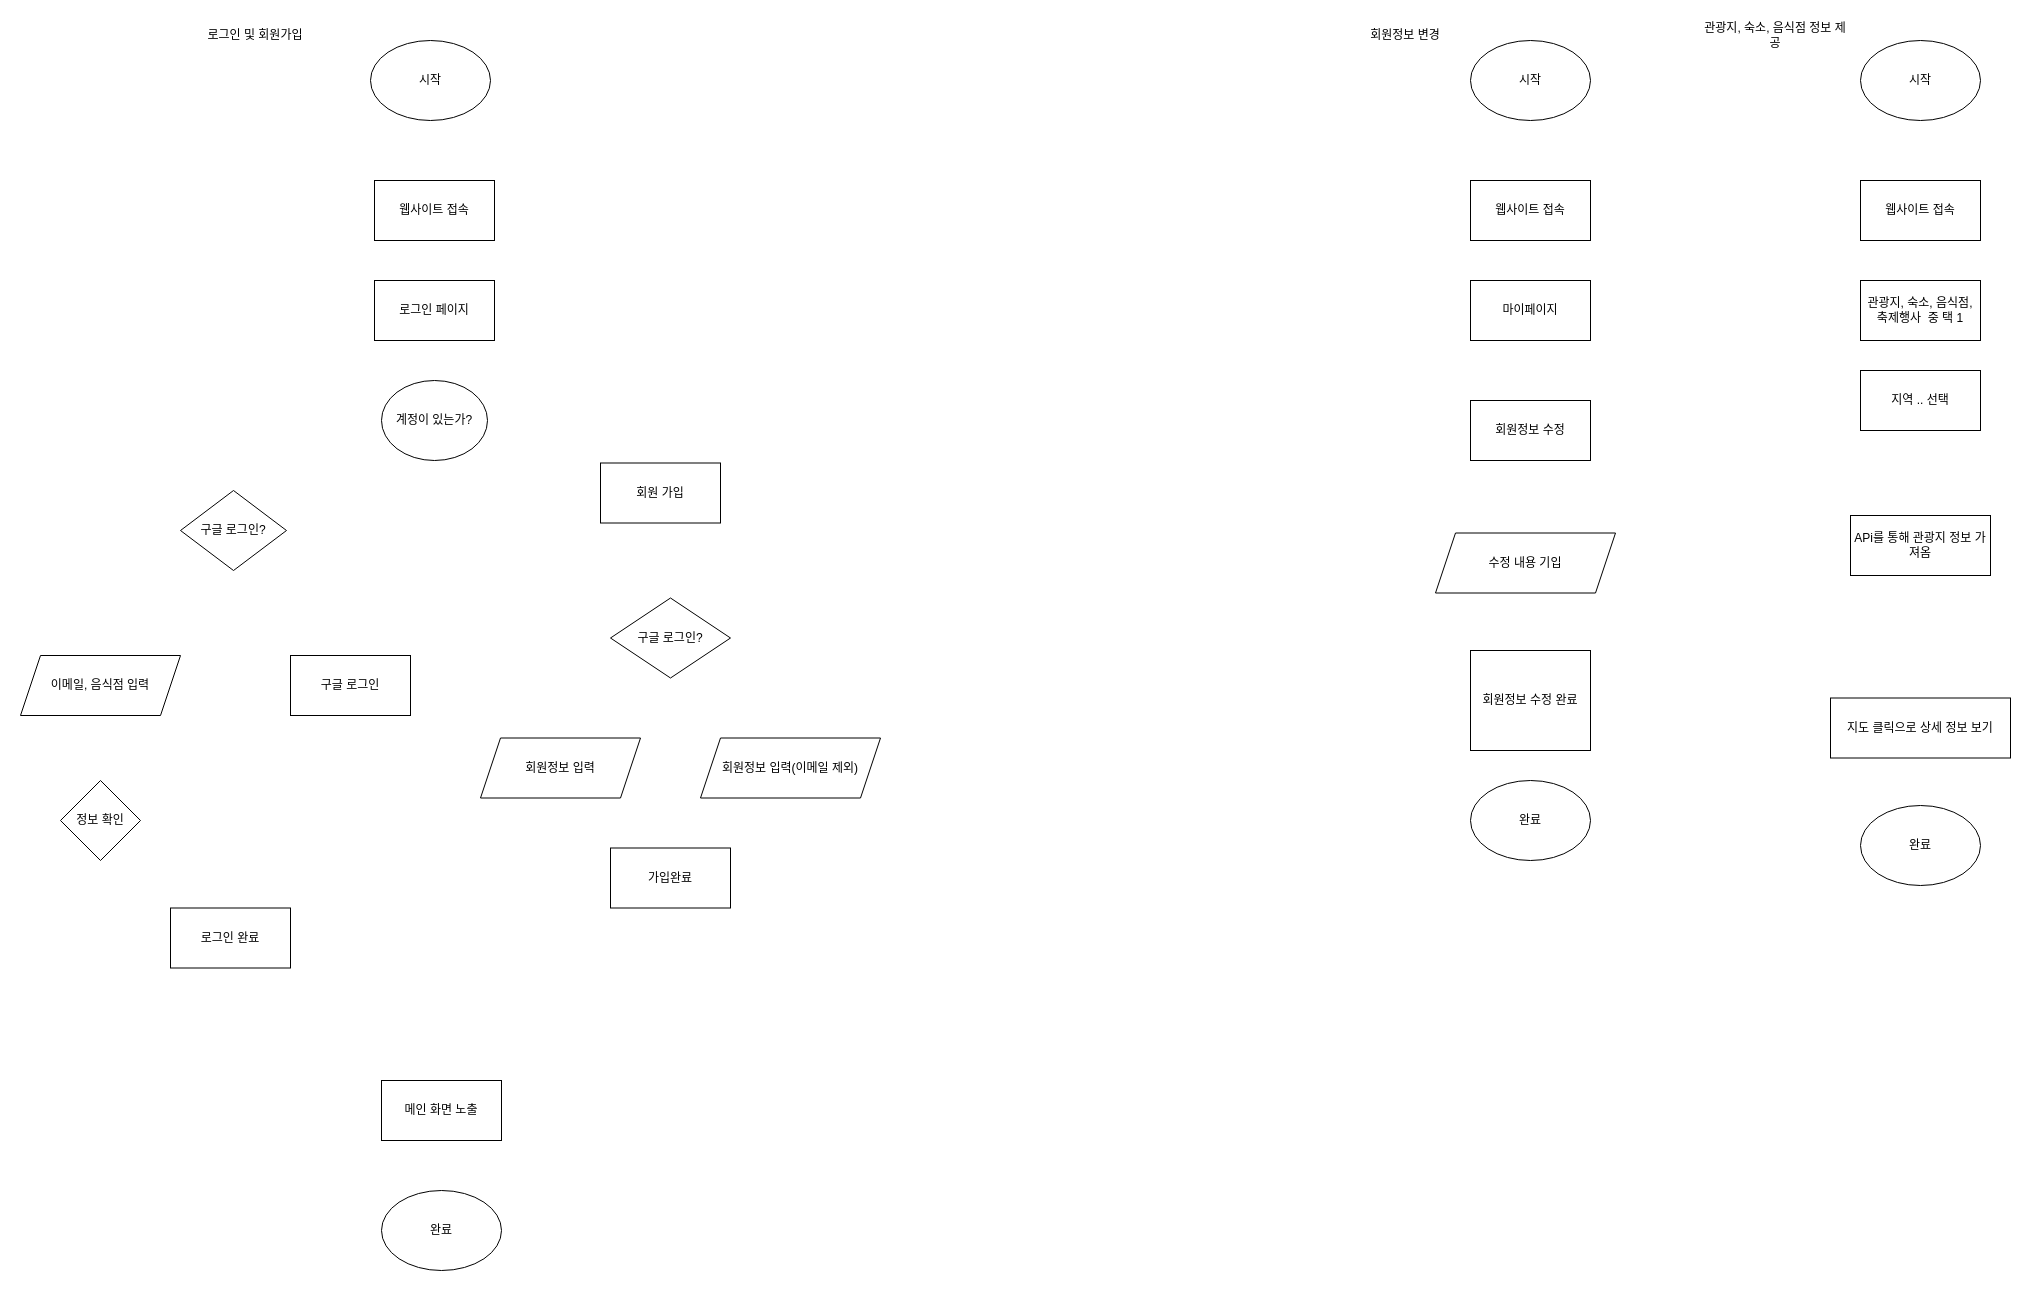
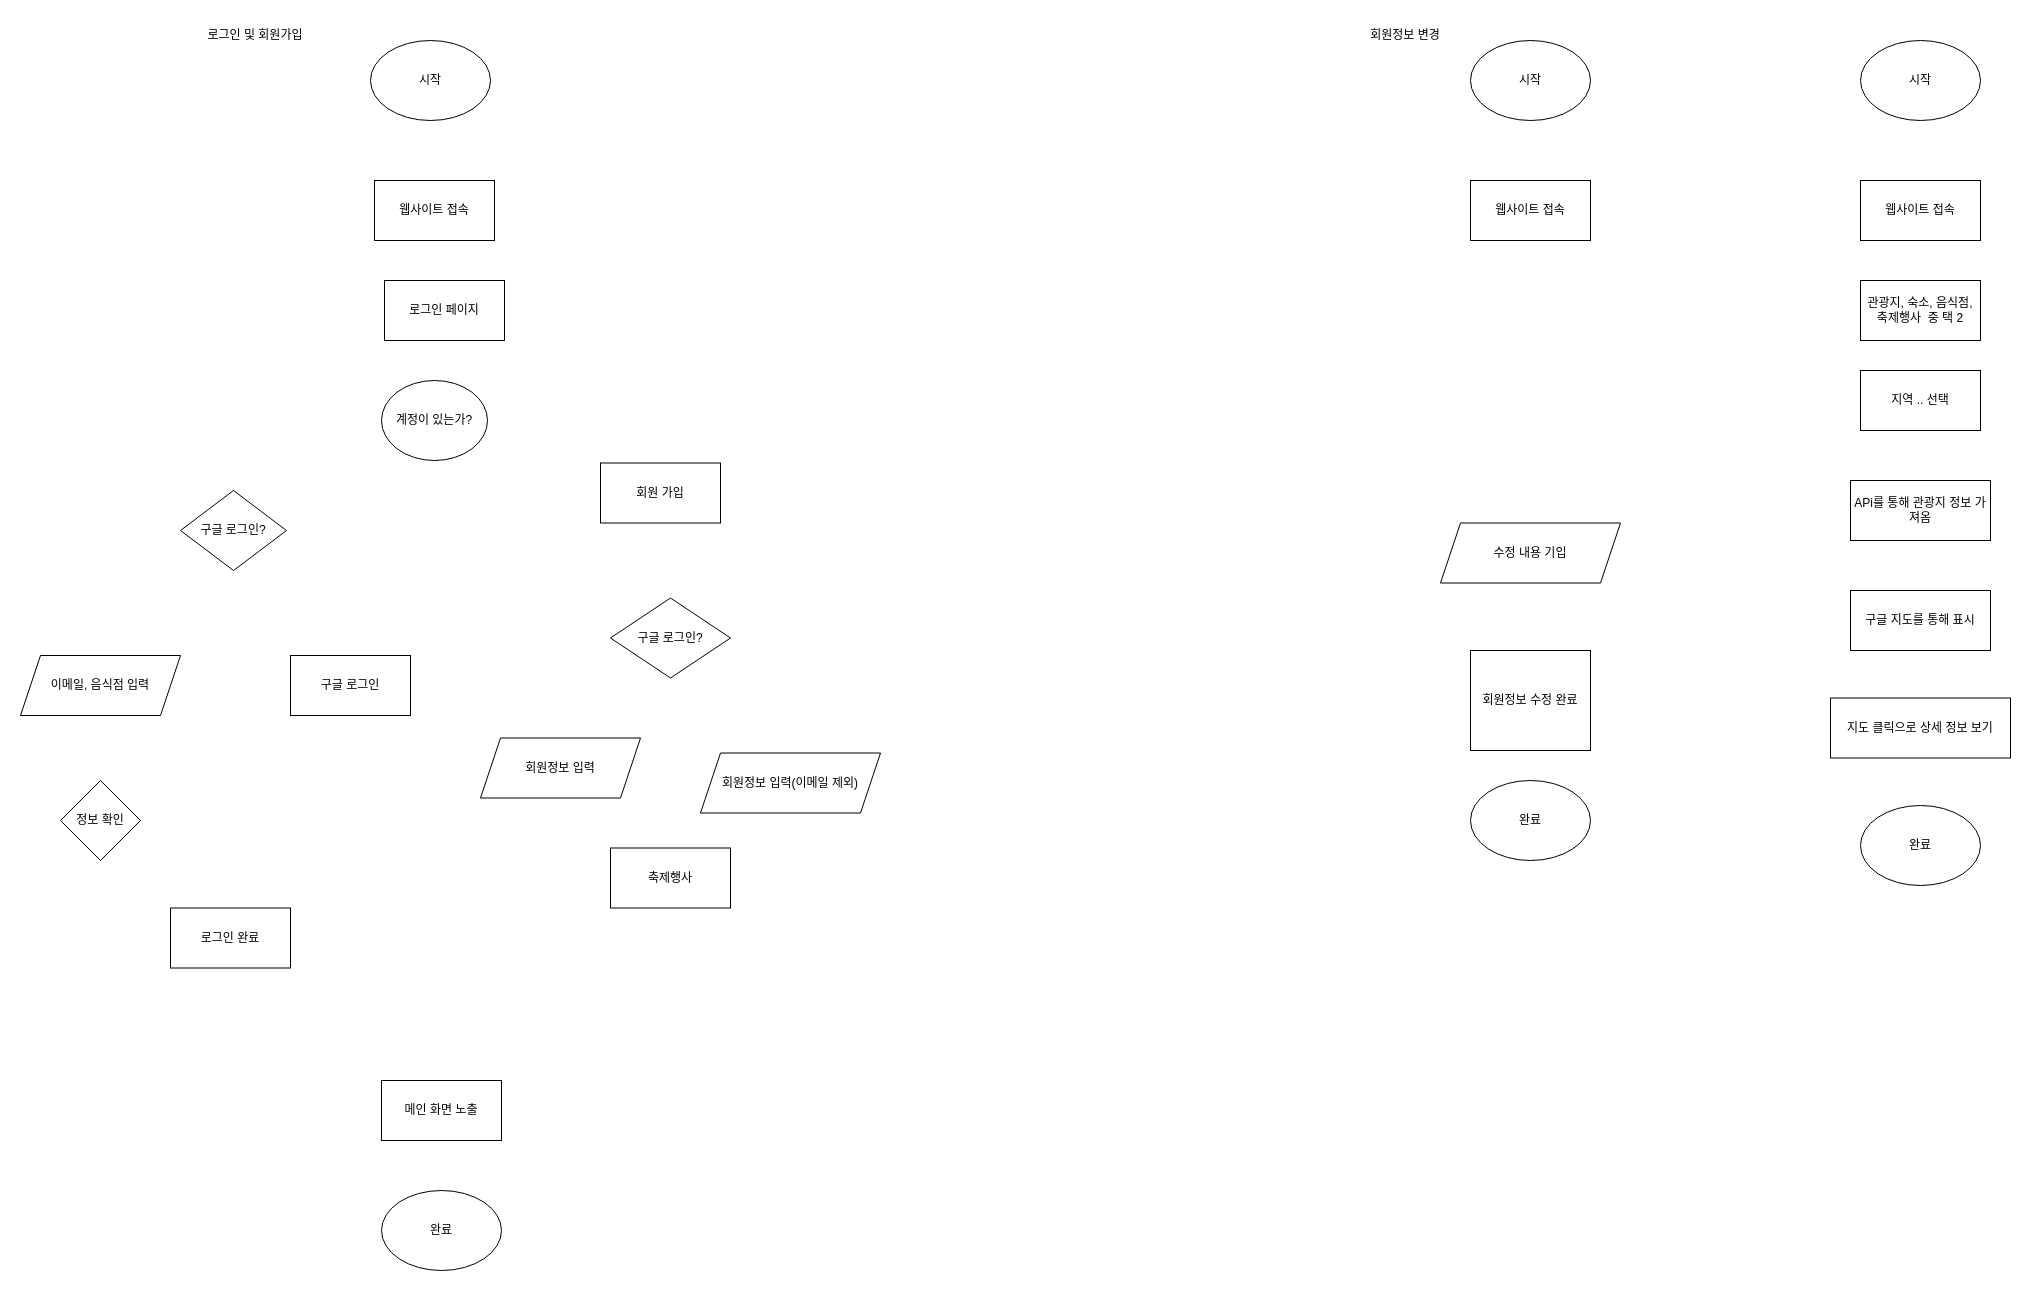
node "관광지, 숙소, 음식점 정보 제공": removed
node "로그인 페이지": moved (435, 311) -> (445, 311)
node "마이페이지": removed
node "관광지, 숙소, 음식점, 축제행사 중 택 1": label "관광지, 숙소, 음식점, 축제행사 중 택 1" -> "관광지, 숙소, 음식점, 축제행사 중 택 2"
node "회원정보 수정": removed
node "APi를 통해 관광지 정보 가져옴": moved (1921, 546) -> (1921, 511)
node "수정 내용 기입": moved (1526, 563) -> (1531, 553)
node "구글 지도를 통해 표시": added
node "회원정보 입력(이메일 제외)": moved (791, 768) -> (791, 783)
node "가입완료": label "가입완료" -> "축제행사"
